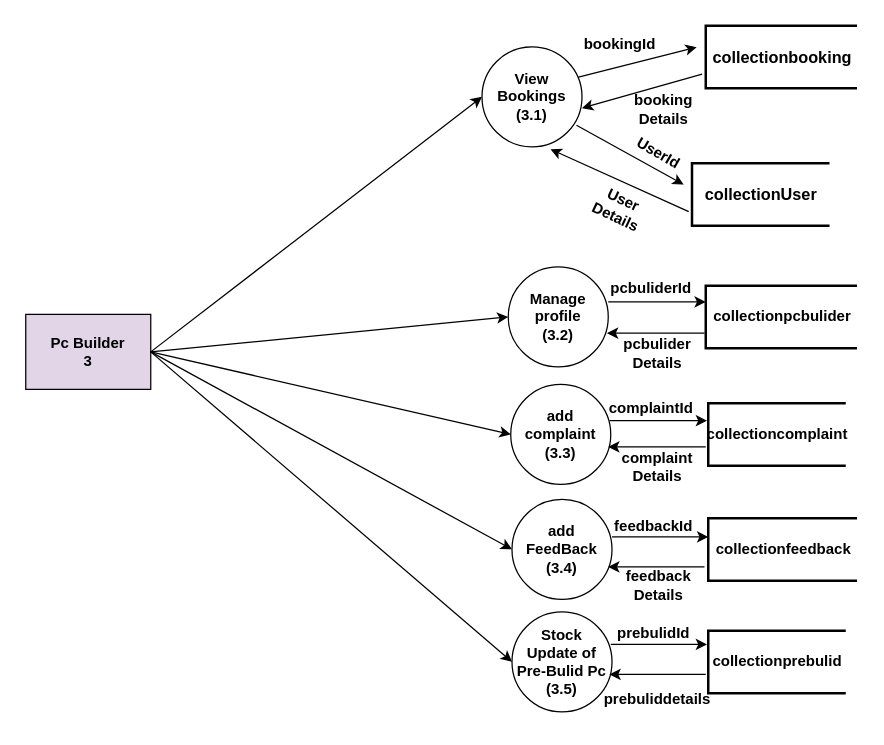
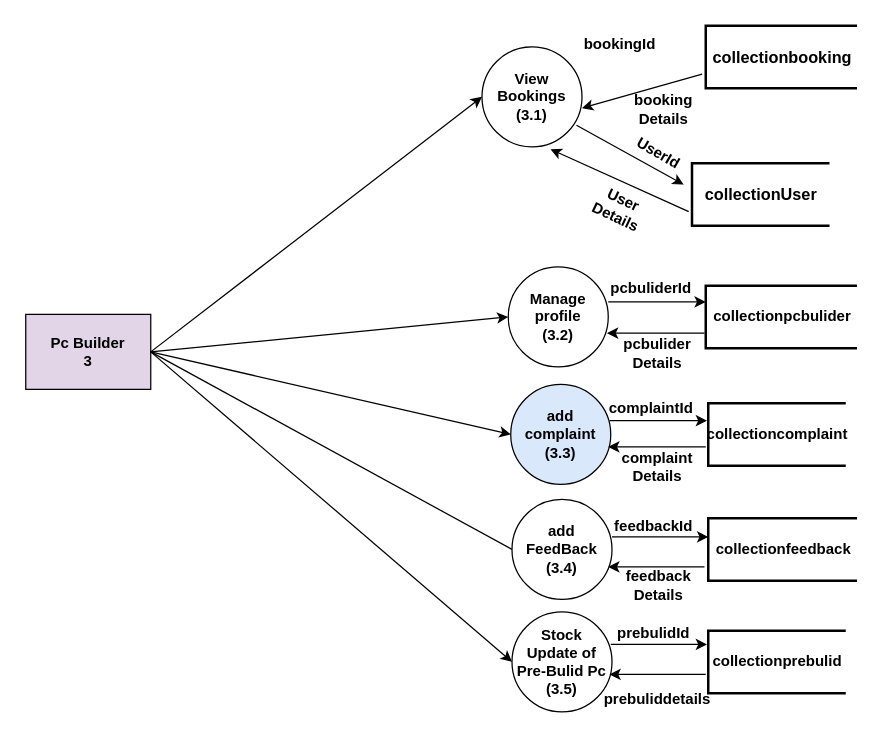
edge "View Bookings (3.1)" -> "collectionbooking": removed
node "add complaint (3.3)": fillcolor #ffffff -> #dae8fc
edge "Pc Builder 3" -> "add FeedBack (3.4)": arrowhead classic -> none
